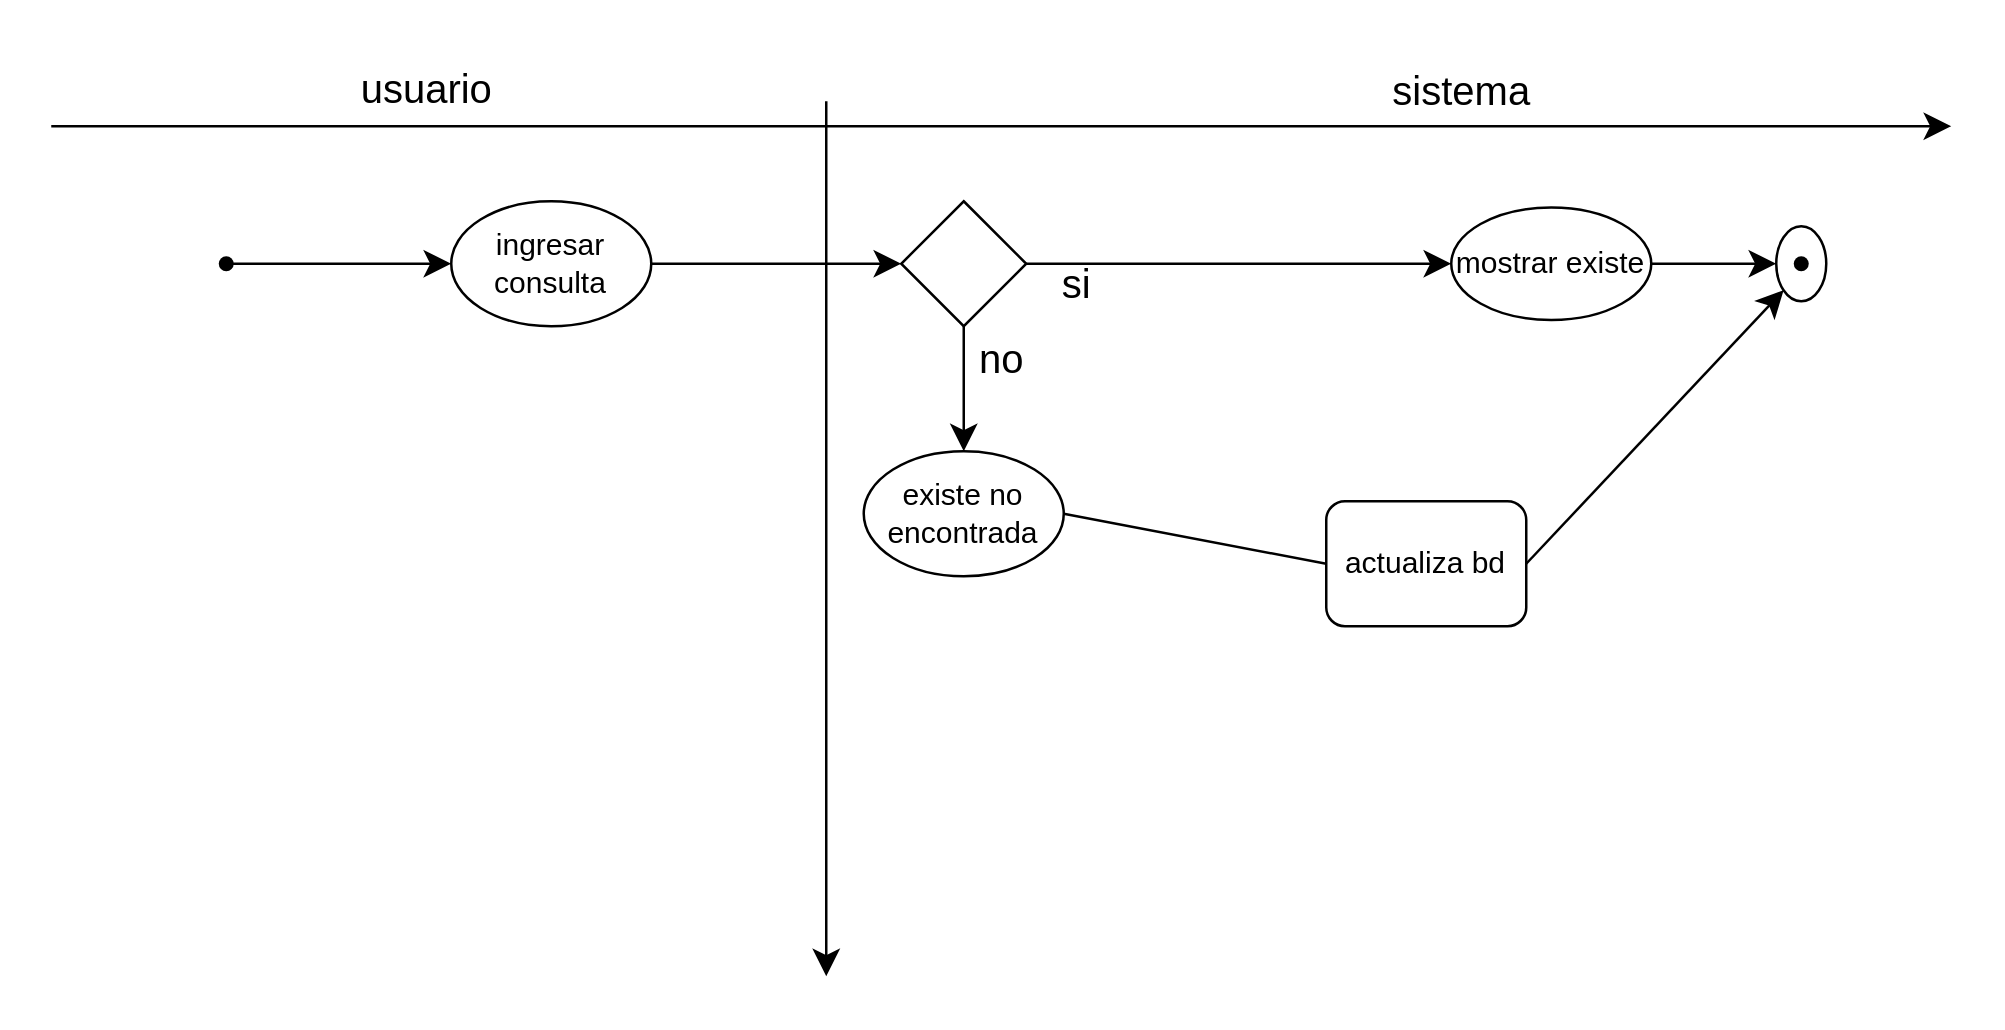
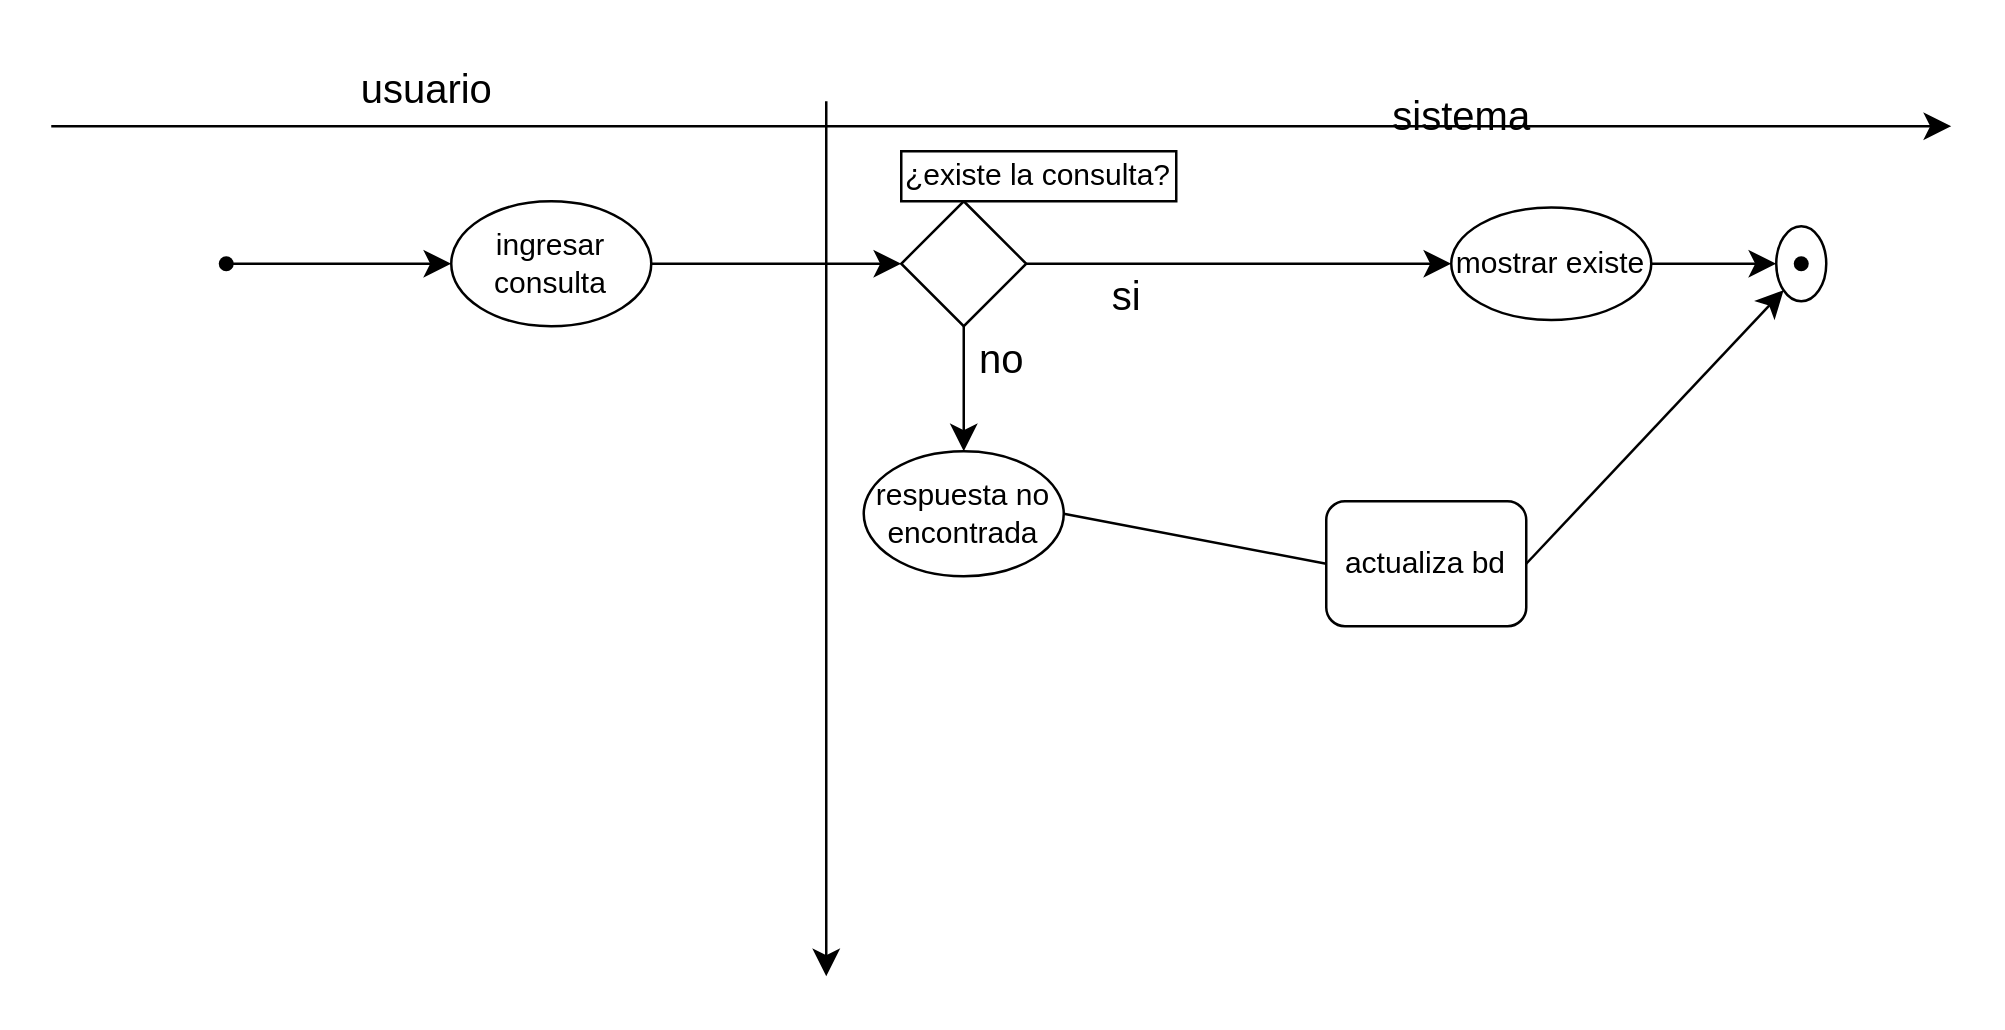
node "sistema": moved (1461, 91) -> (1461, 116)
node "¿existe la consulta?": added
node "si": moved (1076, 283) -> (1126, 295)
node "existe no encontrada": label "existe no encontrada" -> "respuesta no encontrada"
